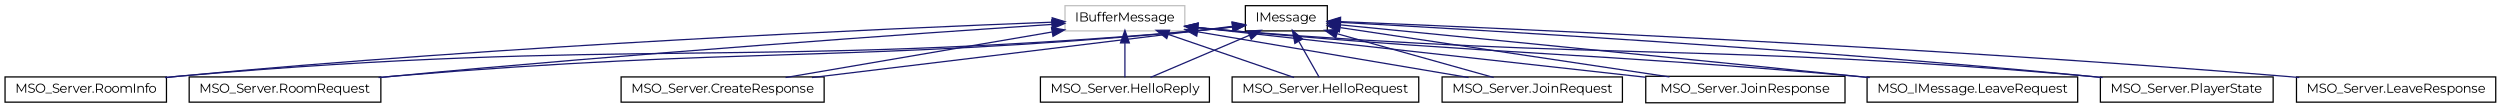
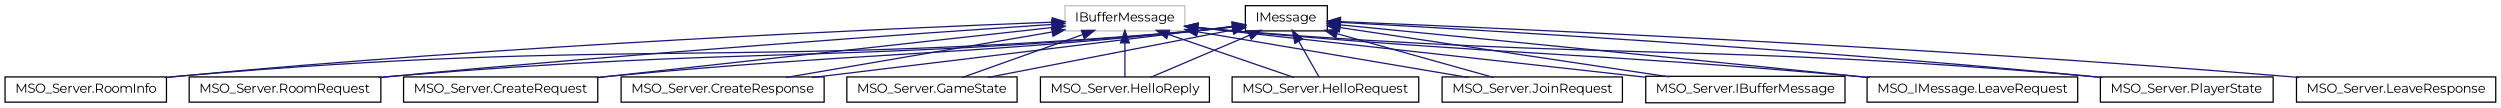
node "MSO_Server.CreateRequest": added
node "MSO_Server.GameState": added
node "MSO_Server.JoinResponse": label "MSO_Server.JoinResponse" -> "MSO_Server.IBufferMessage"
